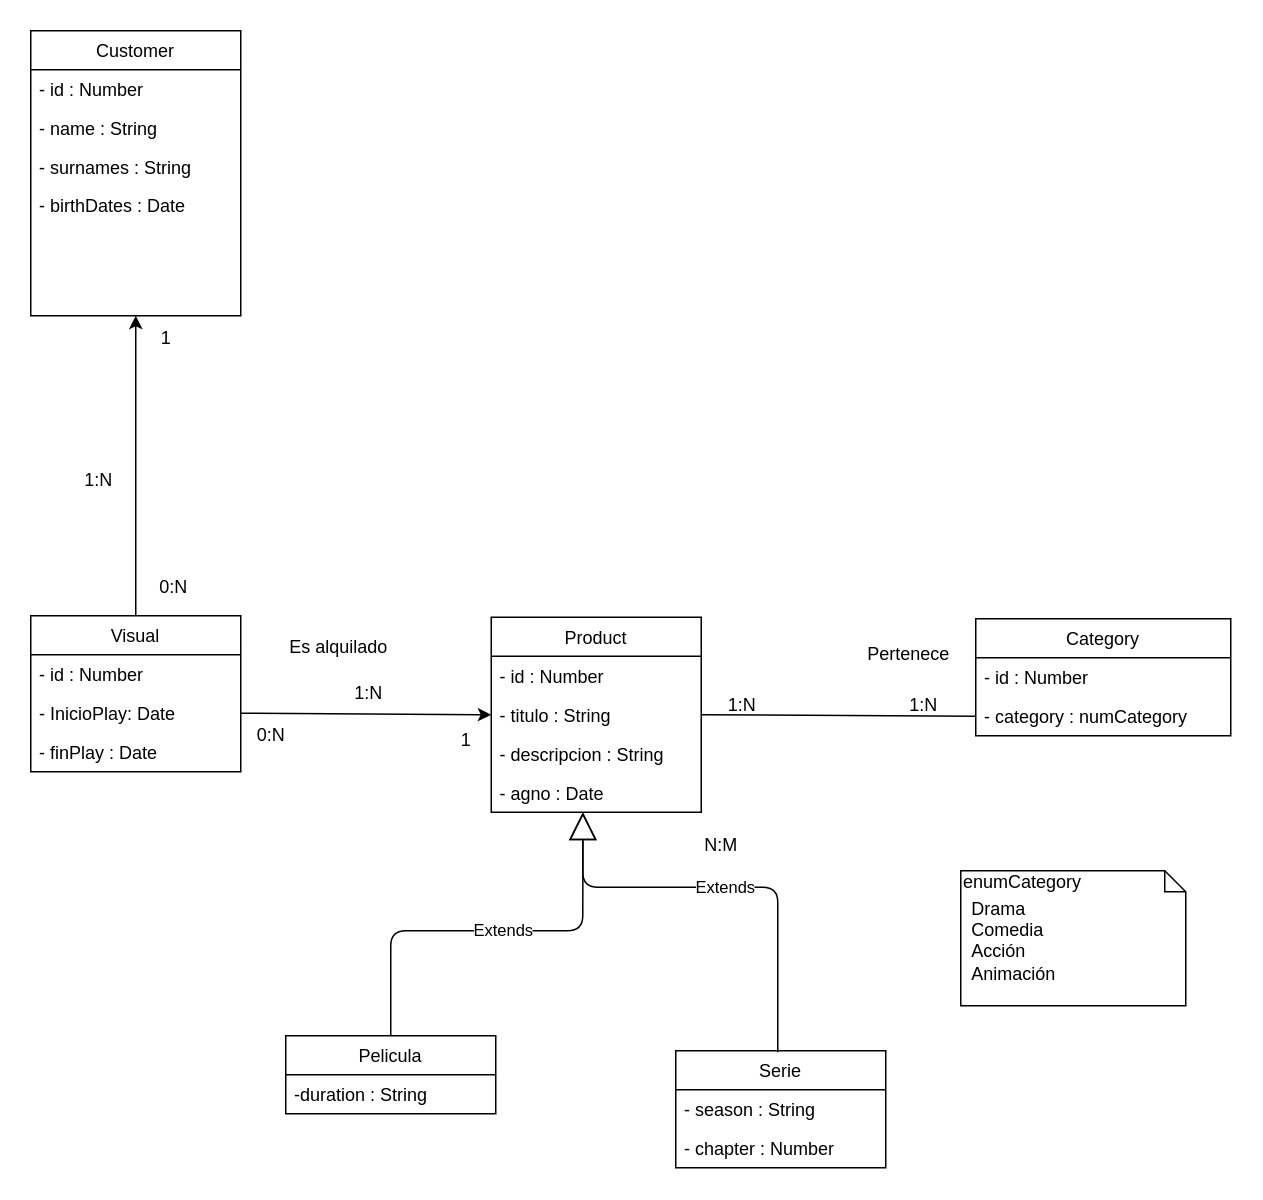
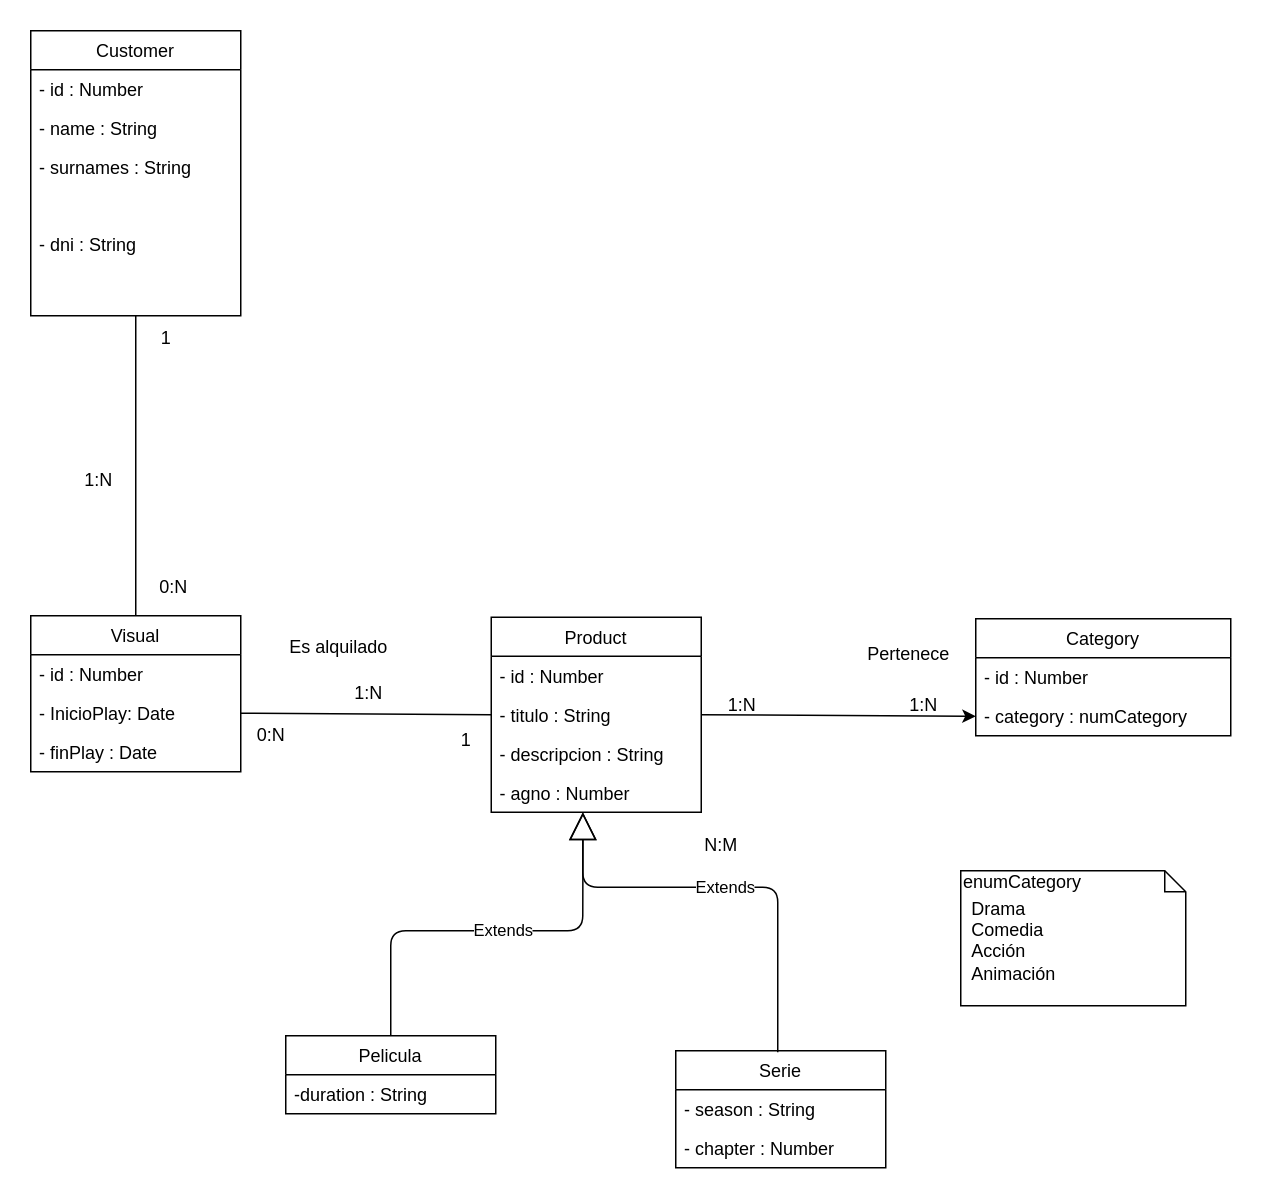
node "- birthDates : Date": removed
node "- dni : String": added
edge "Visual" -> "Customer": arrowhead classic -> none
edge "- InicioPlay: Date" -> "- titulo : String": arrowhead classic -> none
edge "- titulo : String" -- "- category : numCategory": arrowhead none -> classic
node "- agno : Date": label "- agno : Date" -> "- agno : Number"
